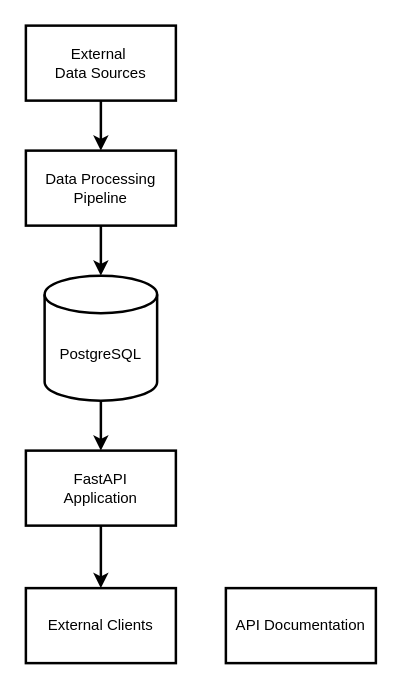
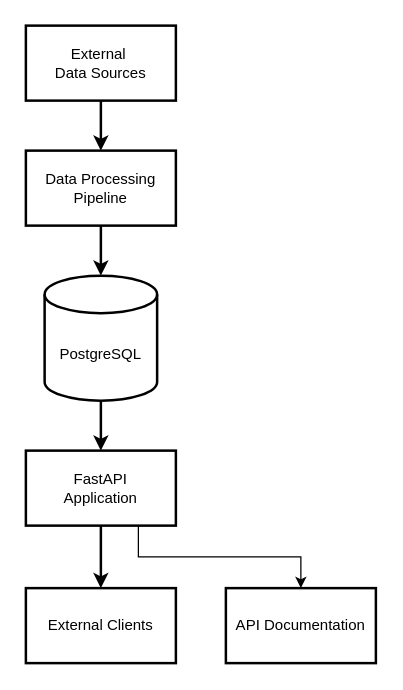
edge "FastAPI Application" -> "API Documentation": added
